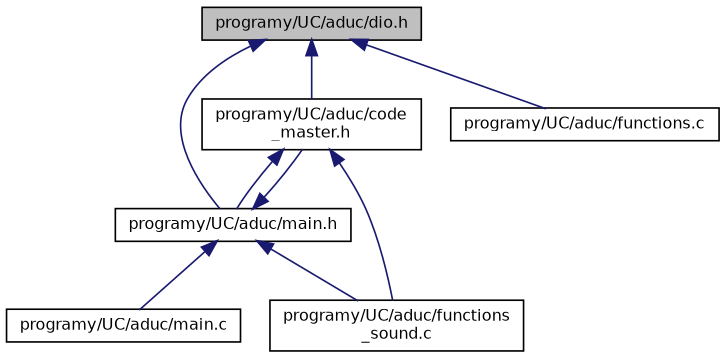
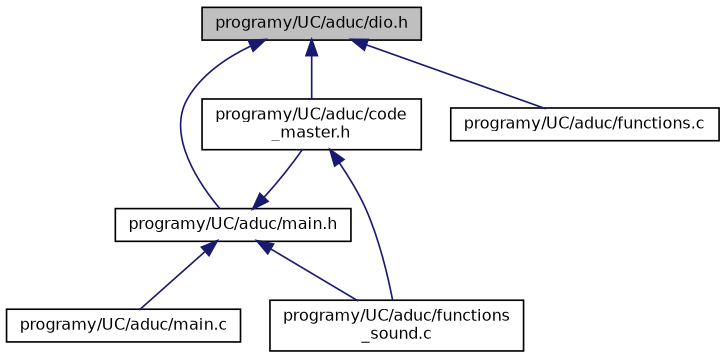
edge "programy/UC/aduc/main.h" -> "programy/UC/aduc/code _master.h": removed
